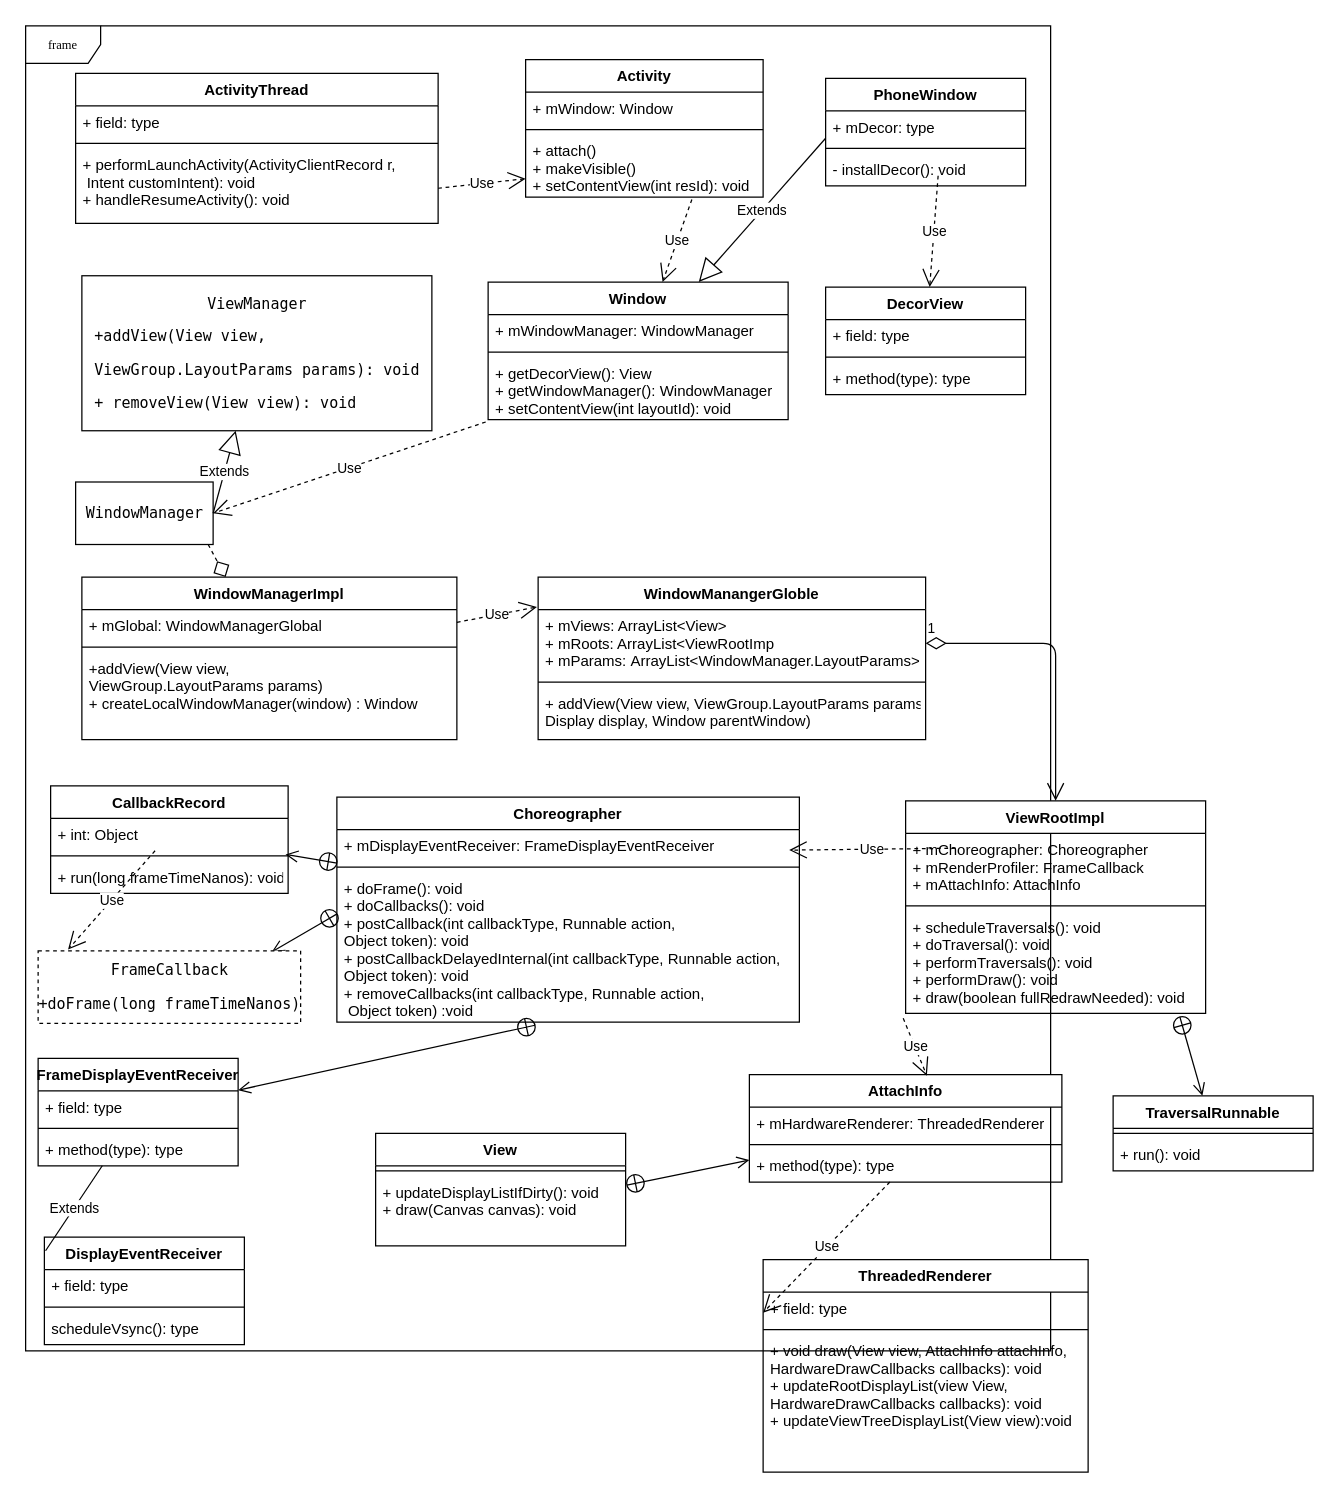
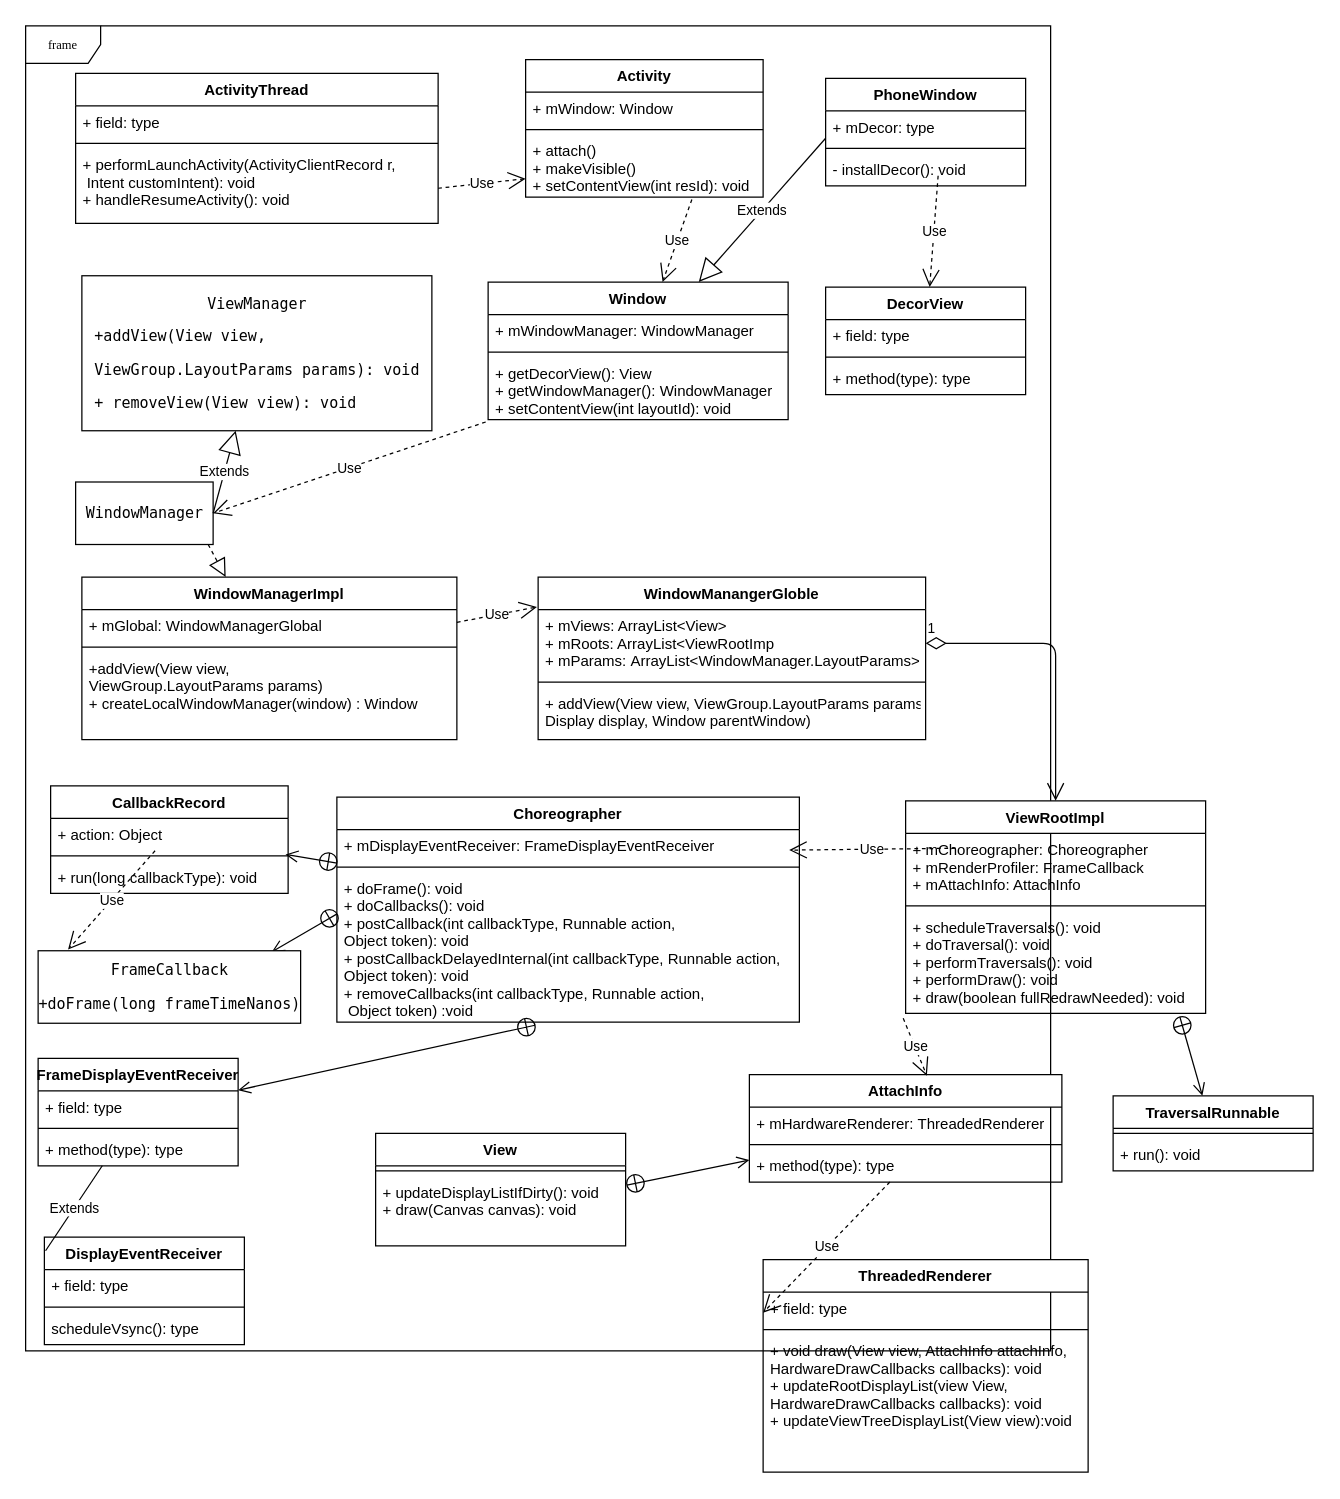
edge "WindowManager" -> "WindowManagerImpl": arrowhead diamond -> block
node "+ int: Object": label "+ int: Object" -> "+ action: Object"
node "+ run(long frameTimeNanos): void": label "+ run(long frameTimeNanos): void" -> "+ run(long callbackType): void"
node "FrameCallback+doFrame(long frameTimeNanos)": style dashed -> solid
